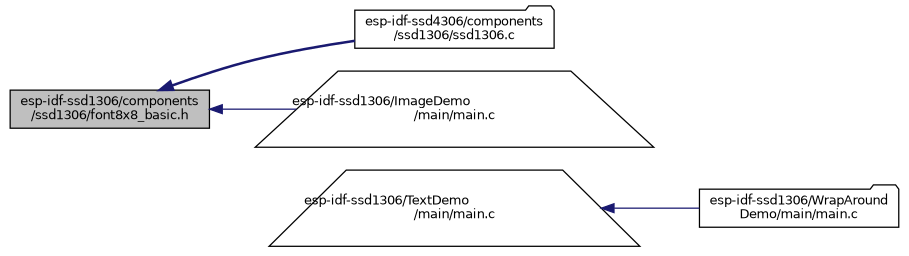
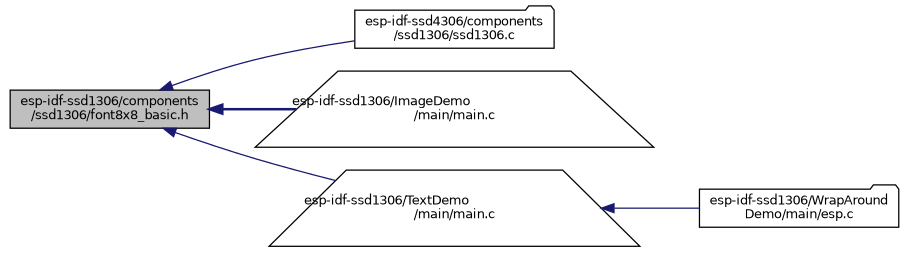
edge "esp-idf-ssd4306/components /ssd1306/ssd1306.c" -> "esp-idf-ssd1306/components /ssd1306/font8x8_basic.h": style bold -> solid
edge "esp-idf-ssd1306/ImageDemo /main/main.c" -> "esp-idf-ssd1306/components /ssd1306/font8x8_basic.h": style solid -> bold
edge "esp-idf-ssd1306/TextDemo /main/main.c" -> "esp-idf-ssd1306/components /ssd1306/font8x8_basic.h": added
node "esp-idf-ssd1306/WrapAround Demo/main/main.c": label "esp-idf-ssd1306/WrapAround Demo/main/main.c" -> "esp-idf-ssd1306/WrapAround Demo/main/esp.c"
